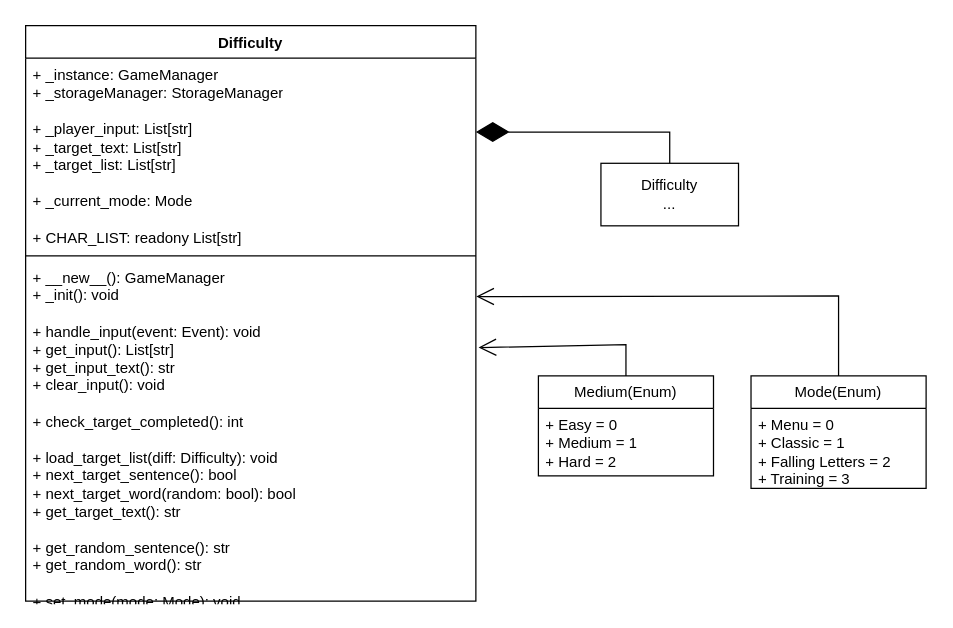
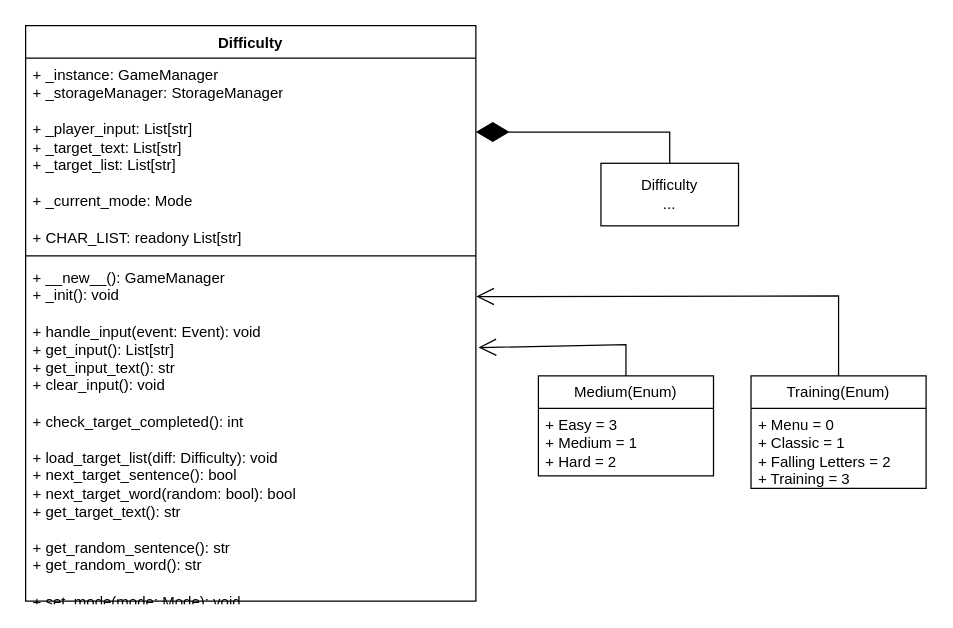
node "Mode(Enum)": label "Mode(Enum)" -> "Training(Enum)"
node "+ Easy = 0 + Medium = 1 + Hard = 2": label "+ Easy = 0 + Medium = 1 + Hard = 2" -> "+ Easy = 3 + Medium = 1 + Hard = 2"
